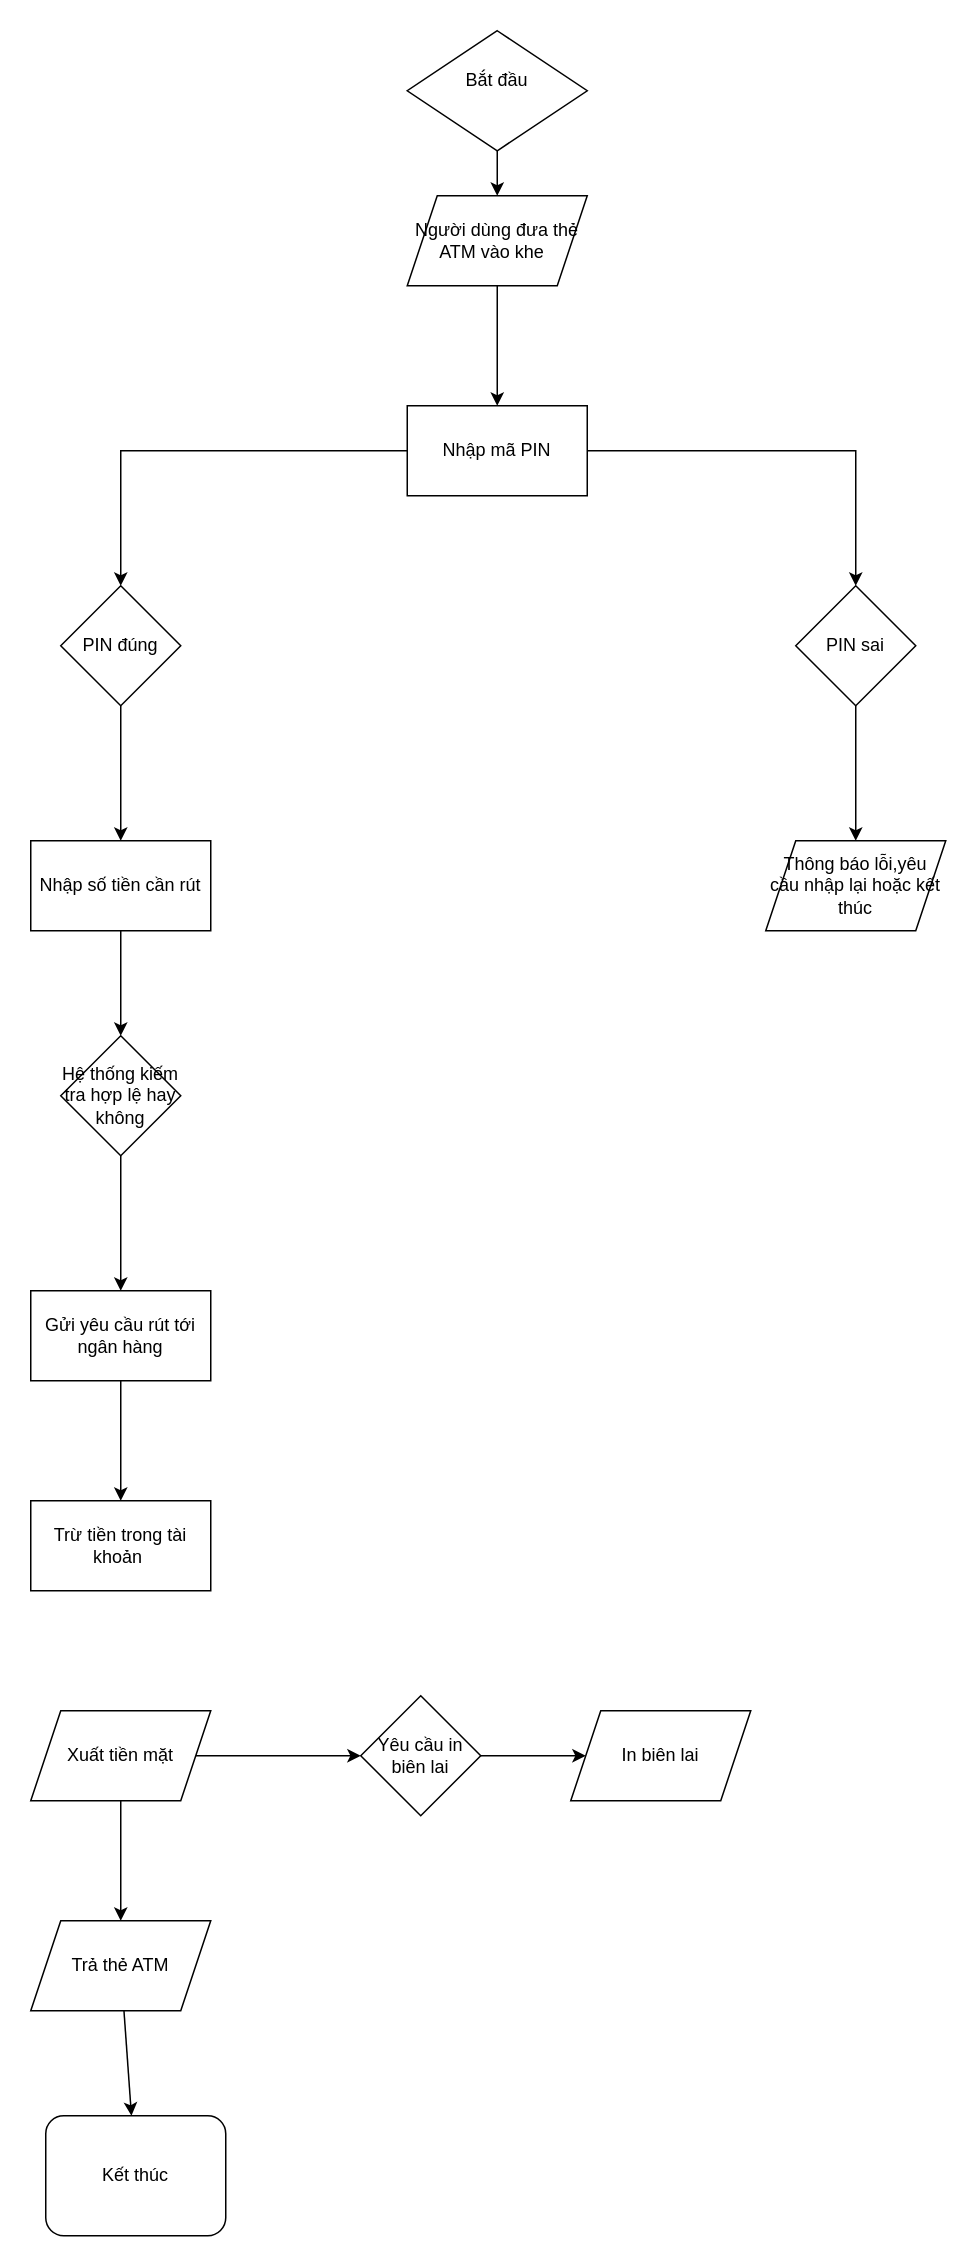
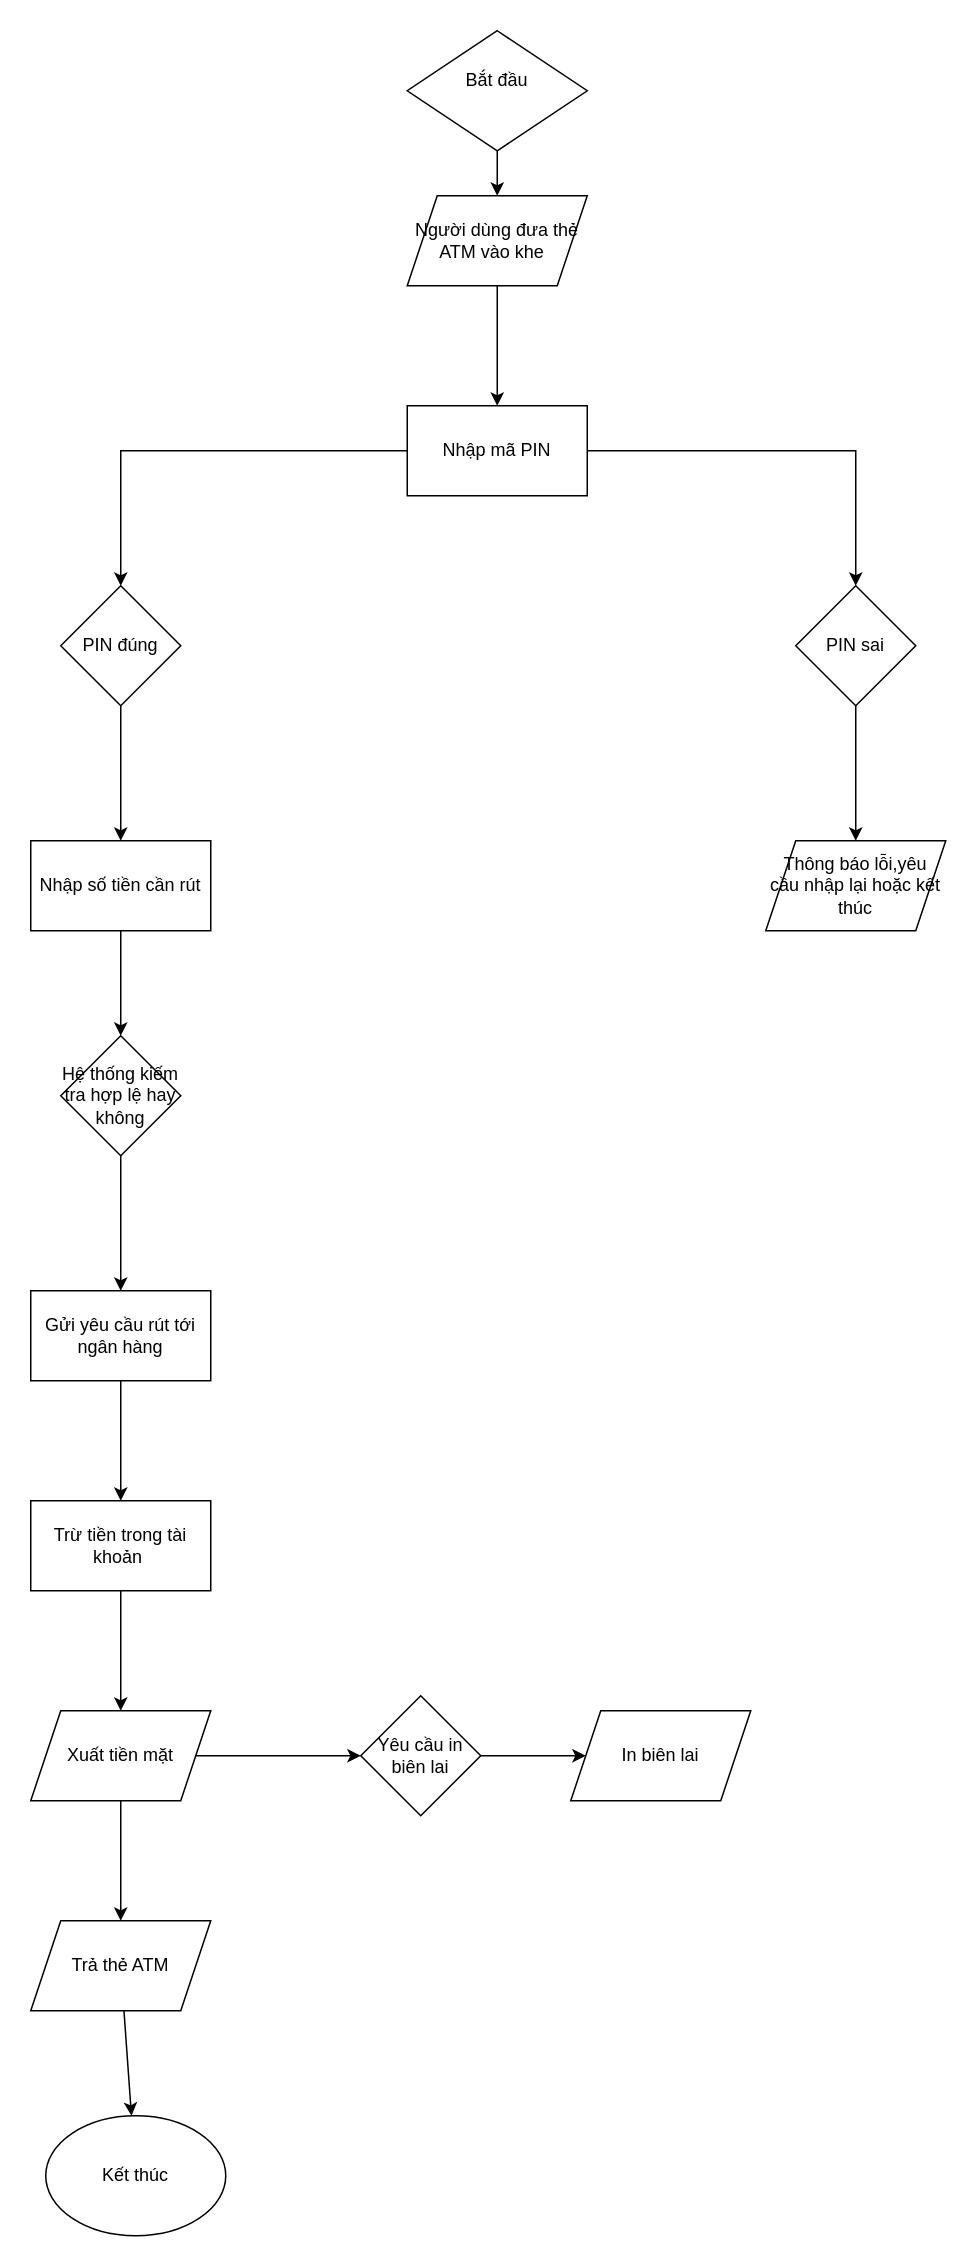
edge "Trừ tiền trong tài khoản" -> "Xuất tiền mặt": added
node "Kết thúc": shape rounded rectangle -> ellipse
